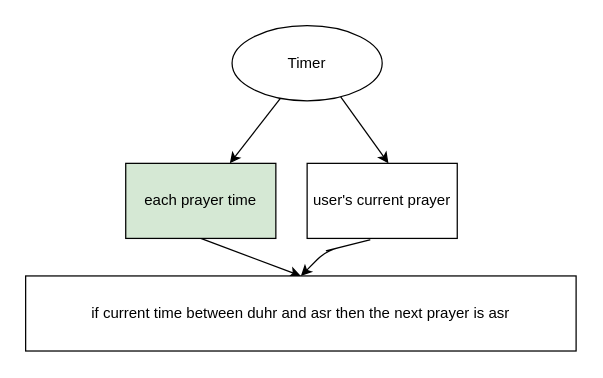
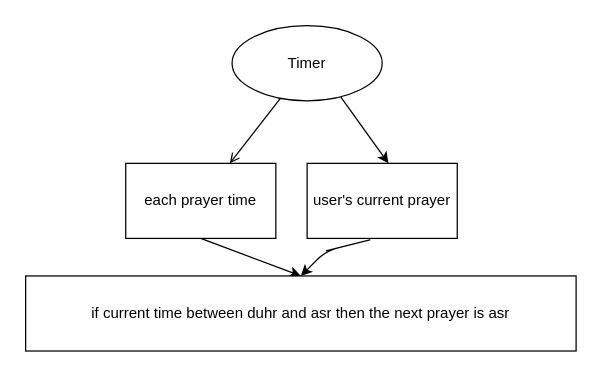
edge "Timer" -> "each prayer time": arrowhead classic -> open
node "each prayer time": fillcolor #d5e8d4 -> #ffffff
